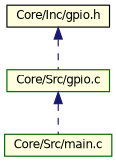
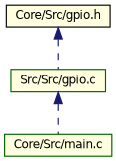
node "Core/Inc/gpio.h": label "Core/Inc/gpio.h" -> "Core/Src/gpio.h"
node "Core/Src/gpio.c": label "Core/Src/gpio.c" -> "Src/Src/gpio.c"
